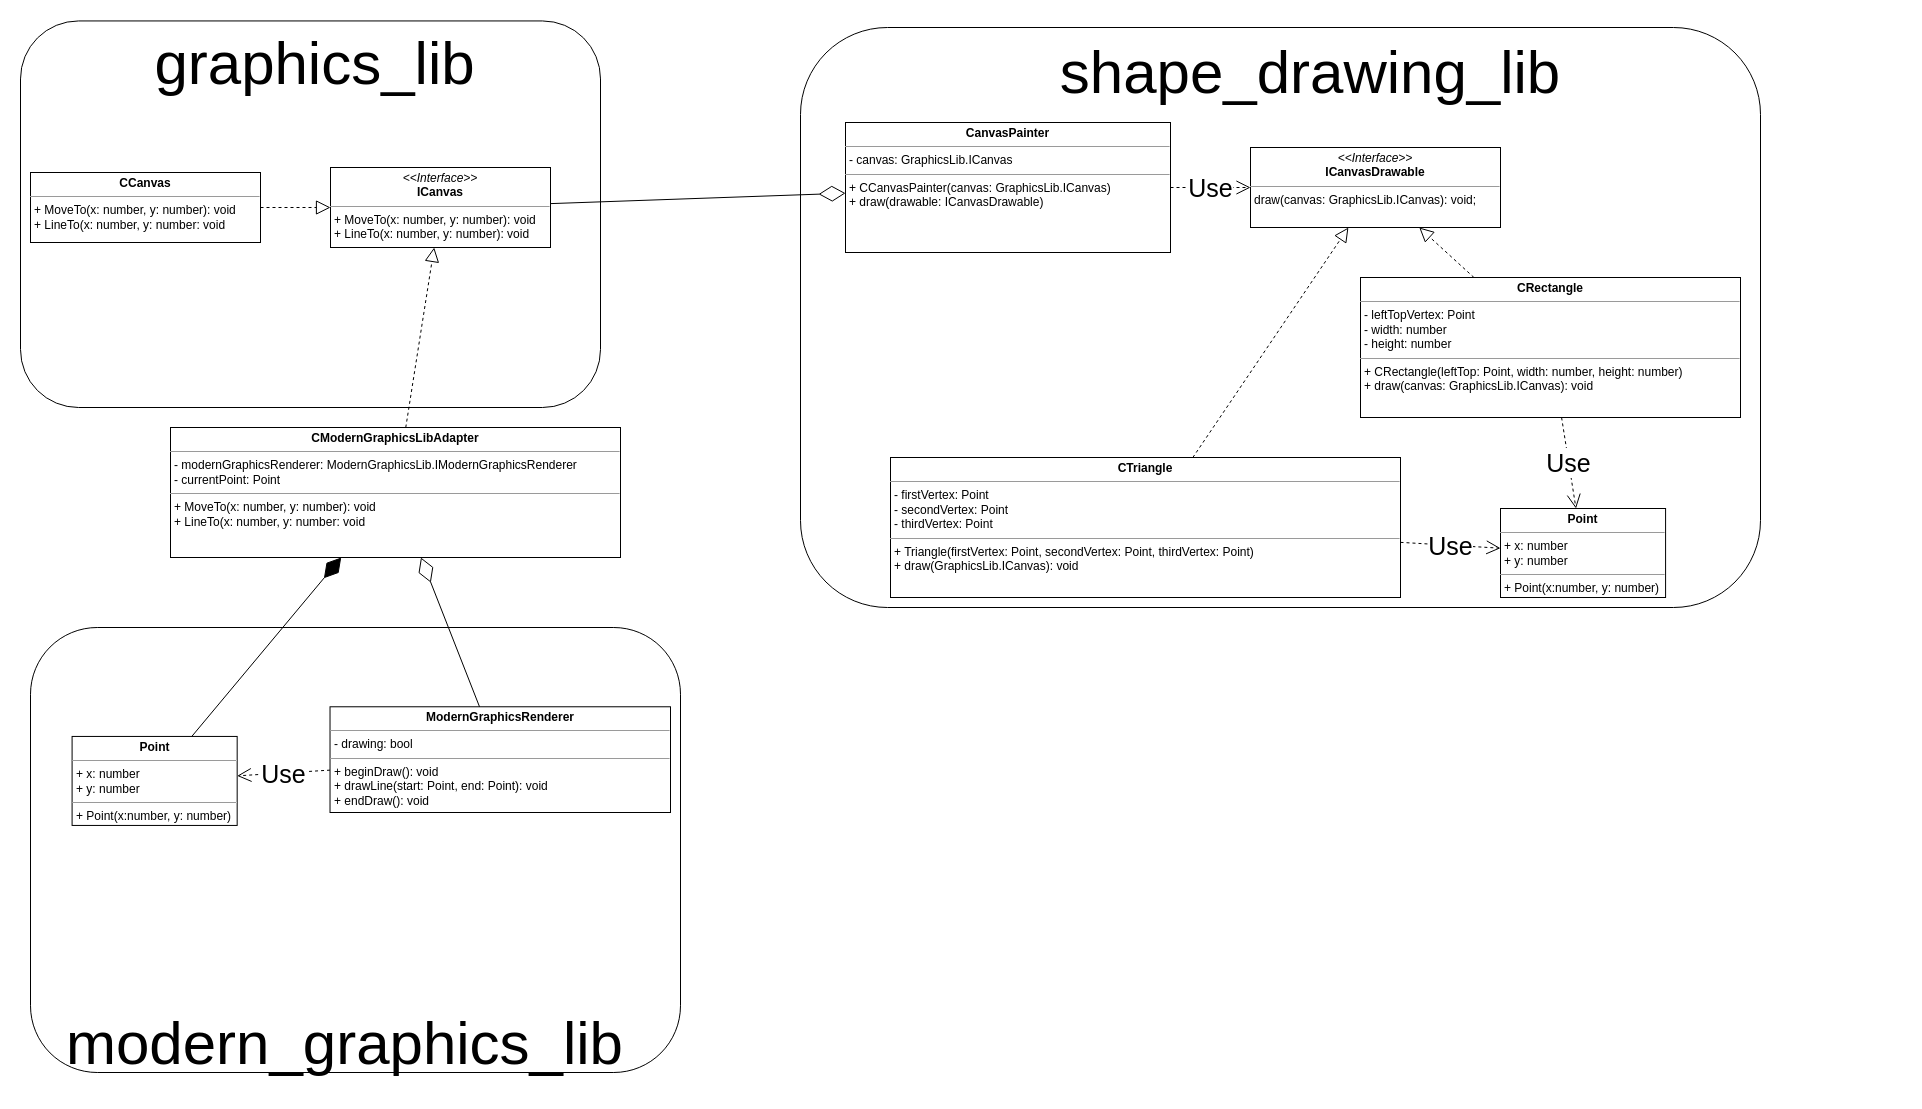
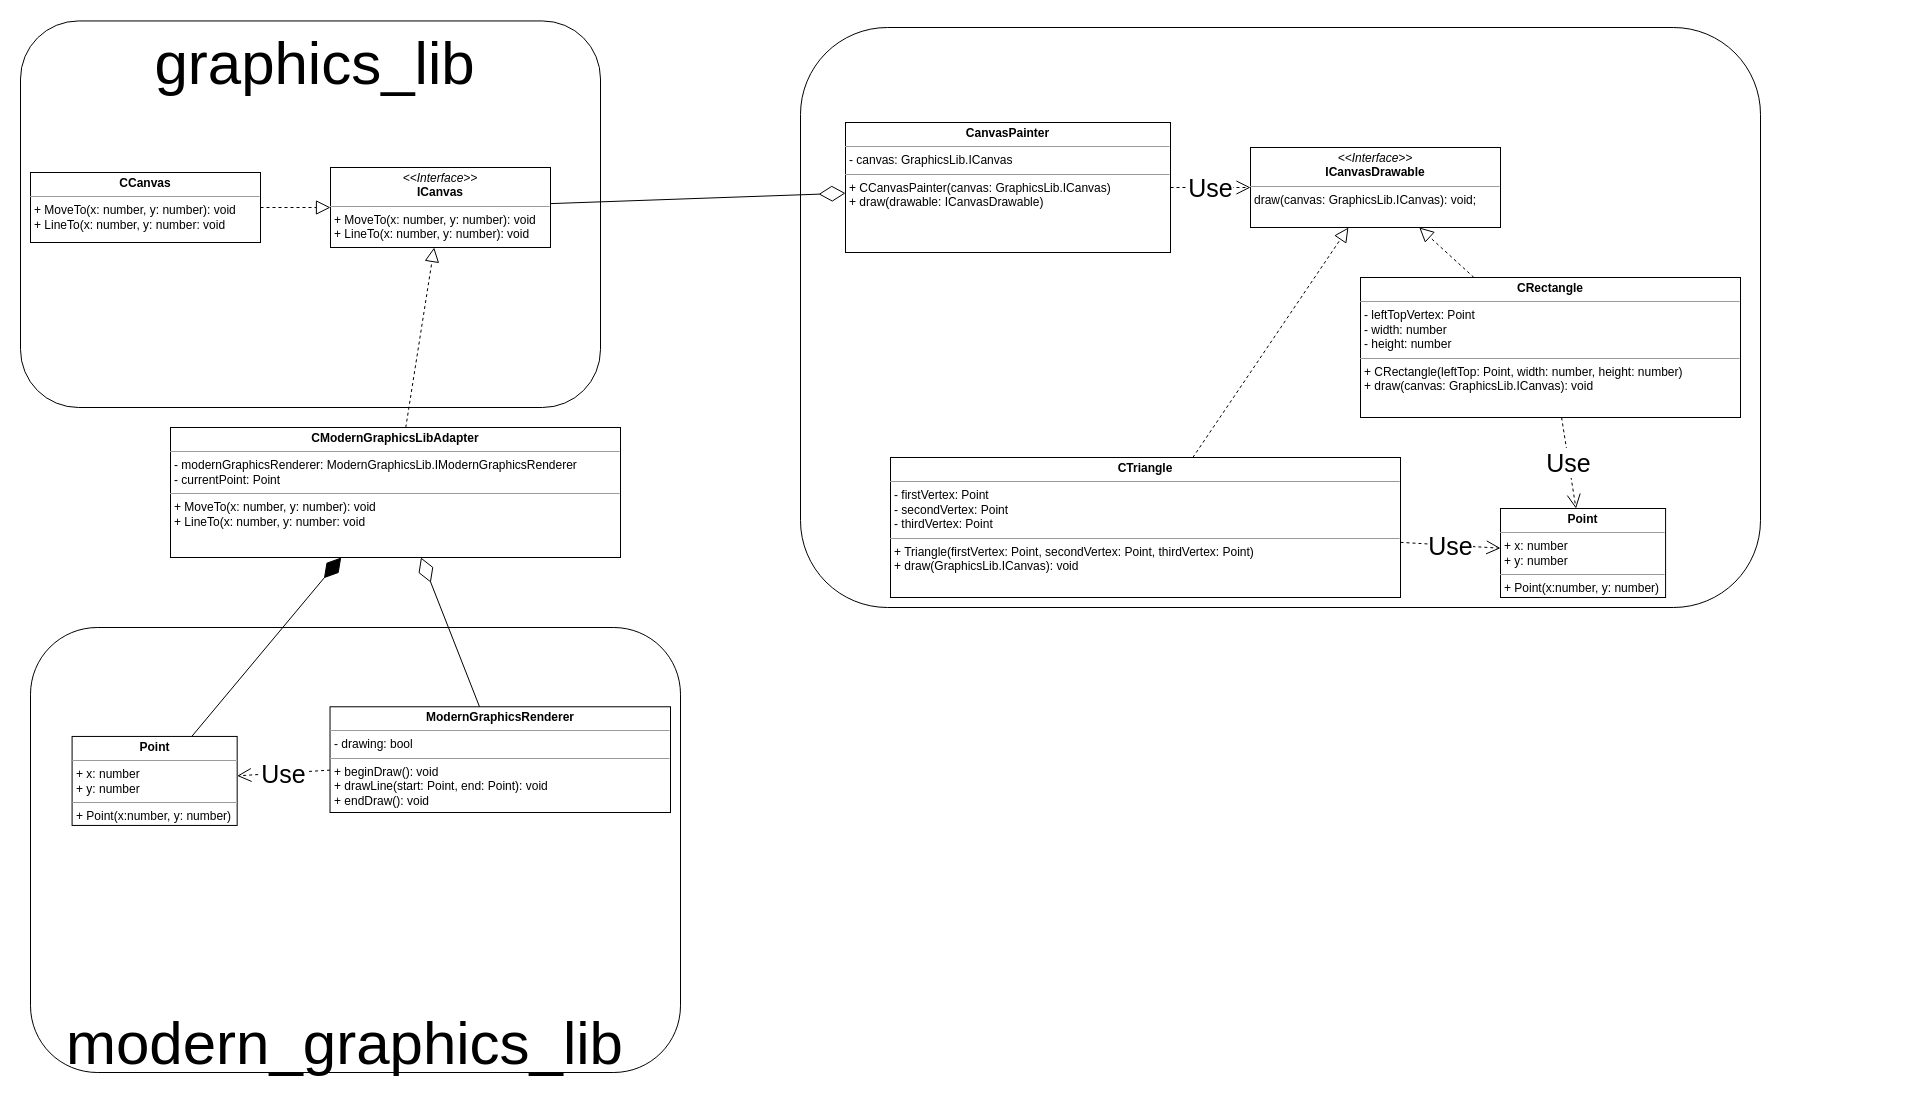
node "shape_drawing_lib": removed
